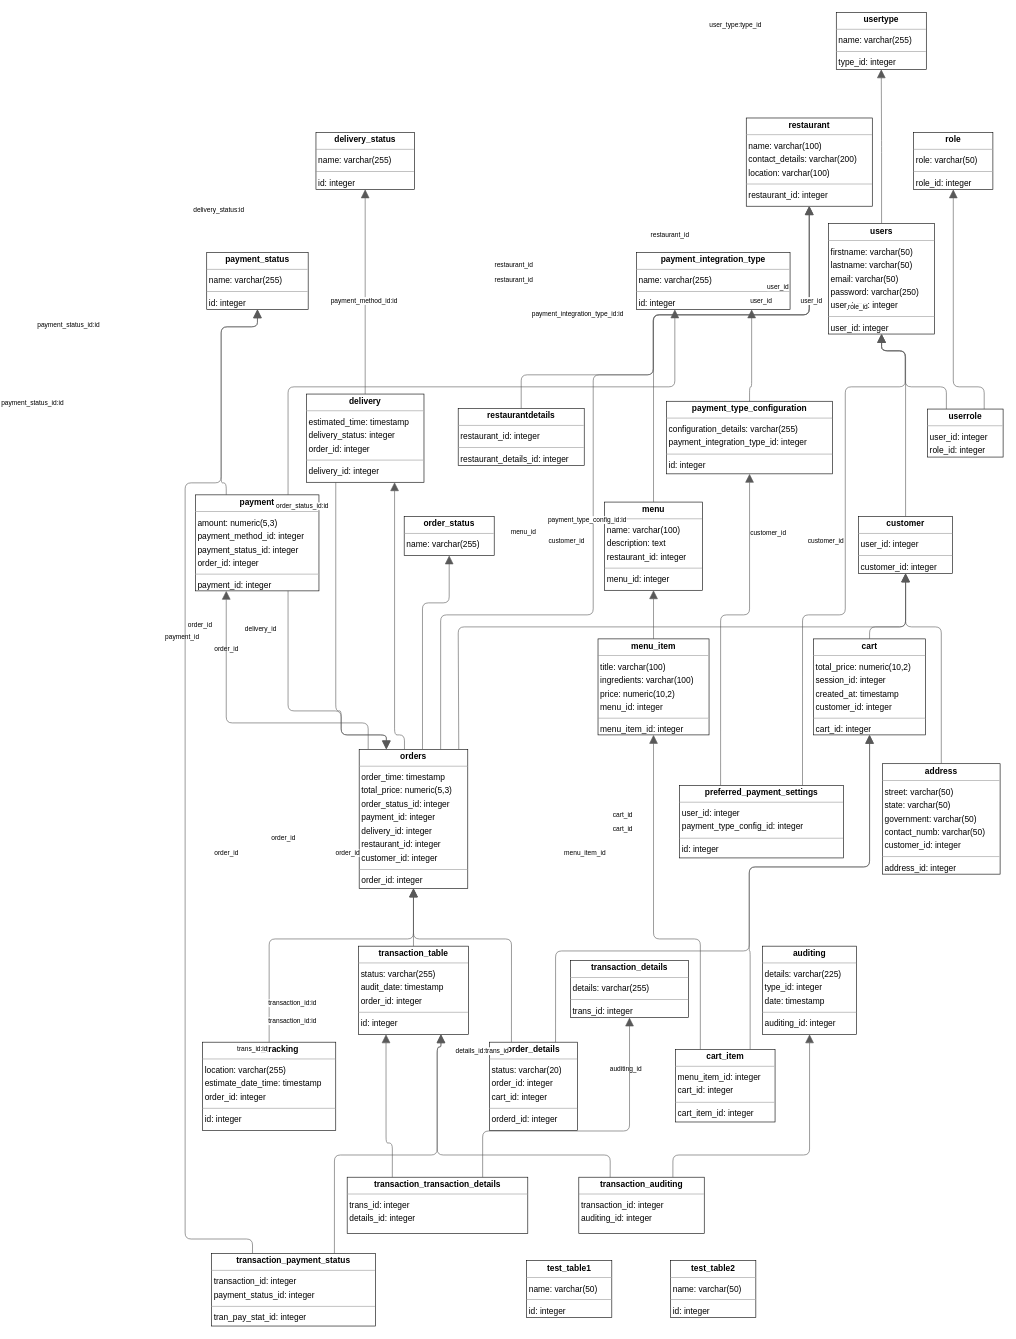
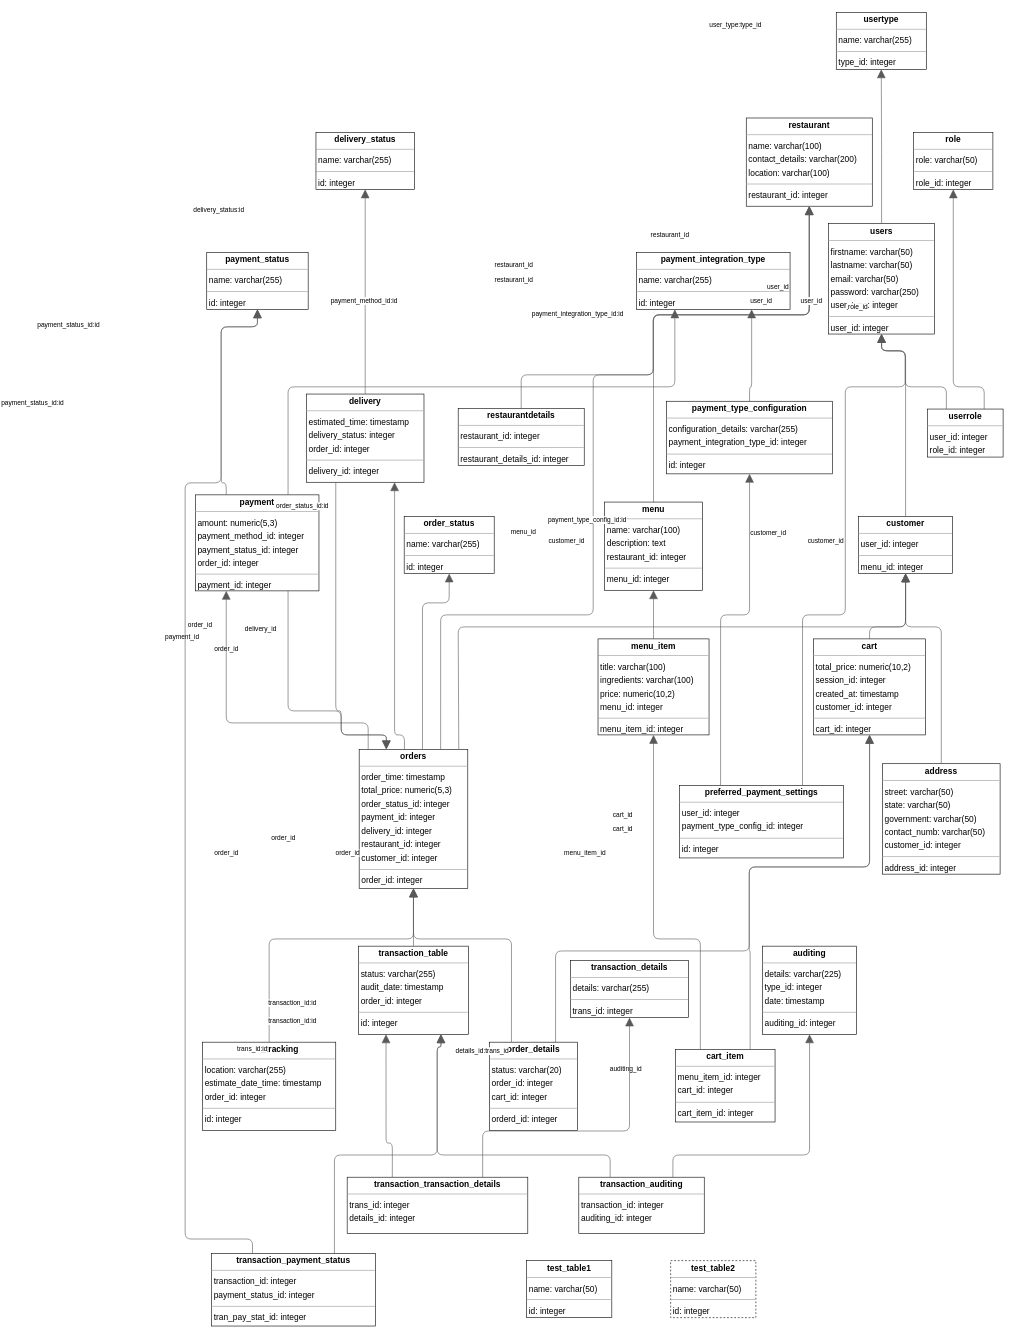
node "customer user_id: integer customer_id: integer": label "customer user_id: integer customer_id: integer" -> "customer user_id: integer menu_id: integer"
node "order_status name: varchar(255) id: integer": size 90x39 -> 90x57
node "test_table2 name: varchar(50) id: integer": style solid -> dashed
